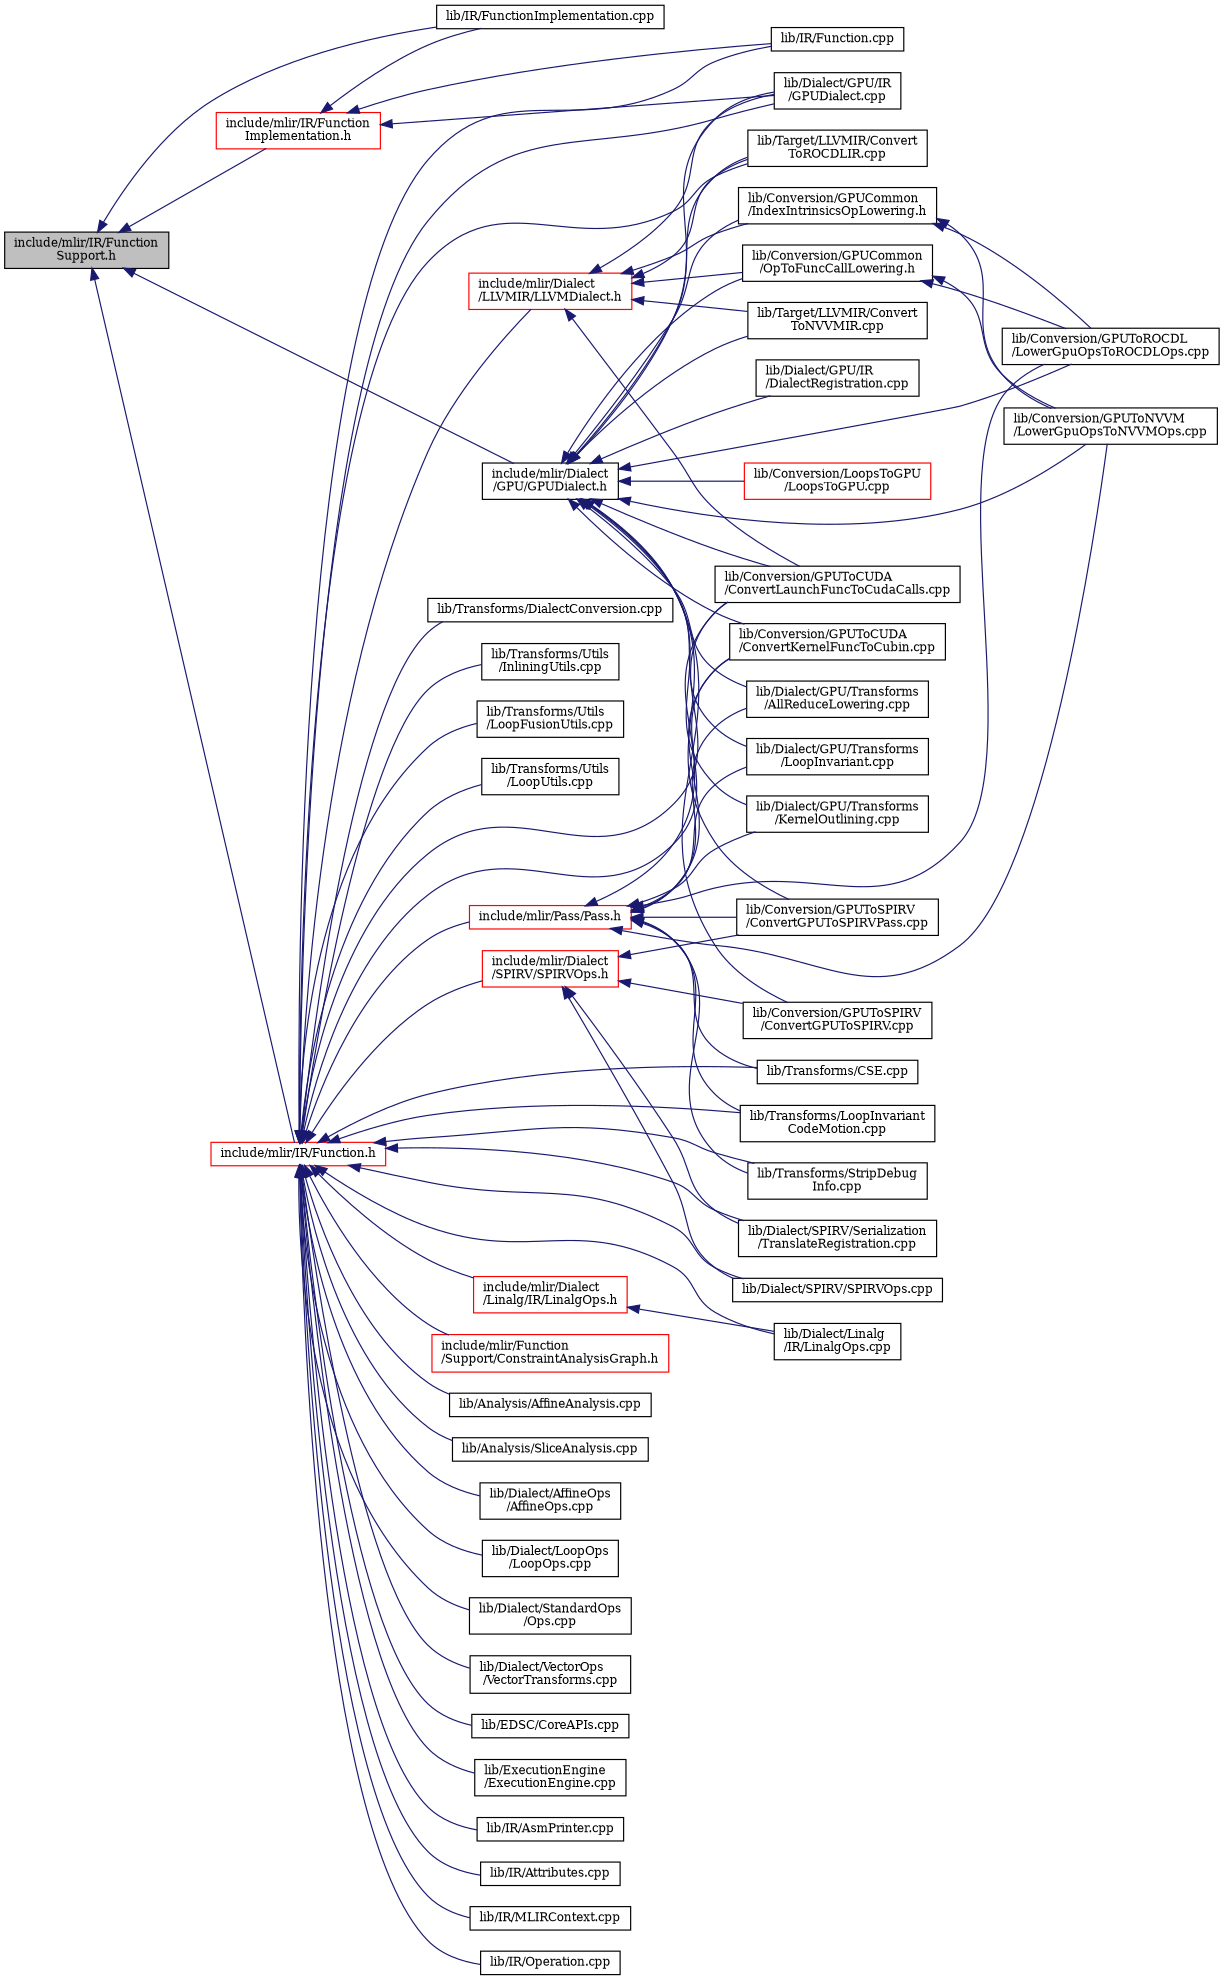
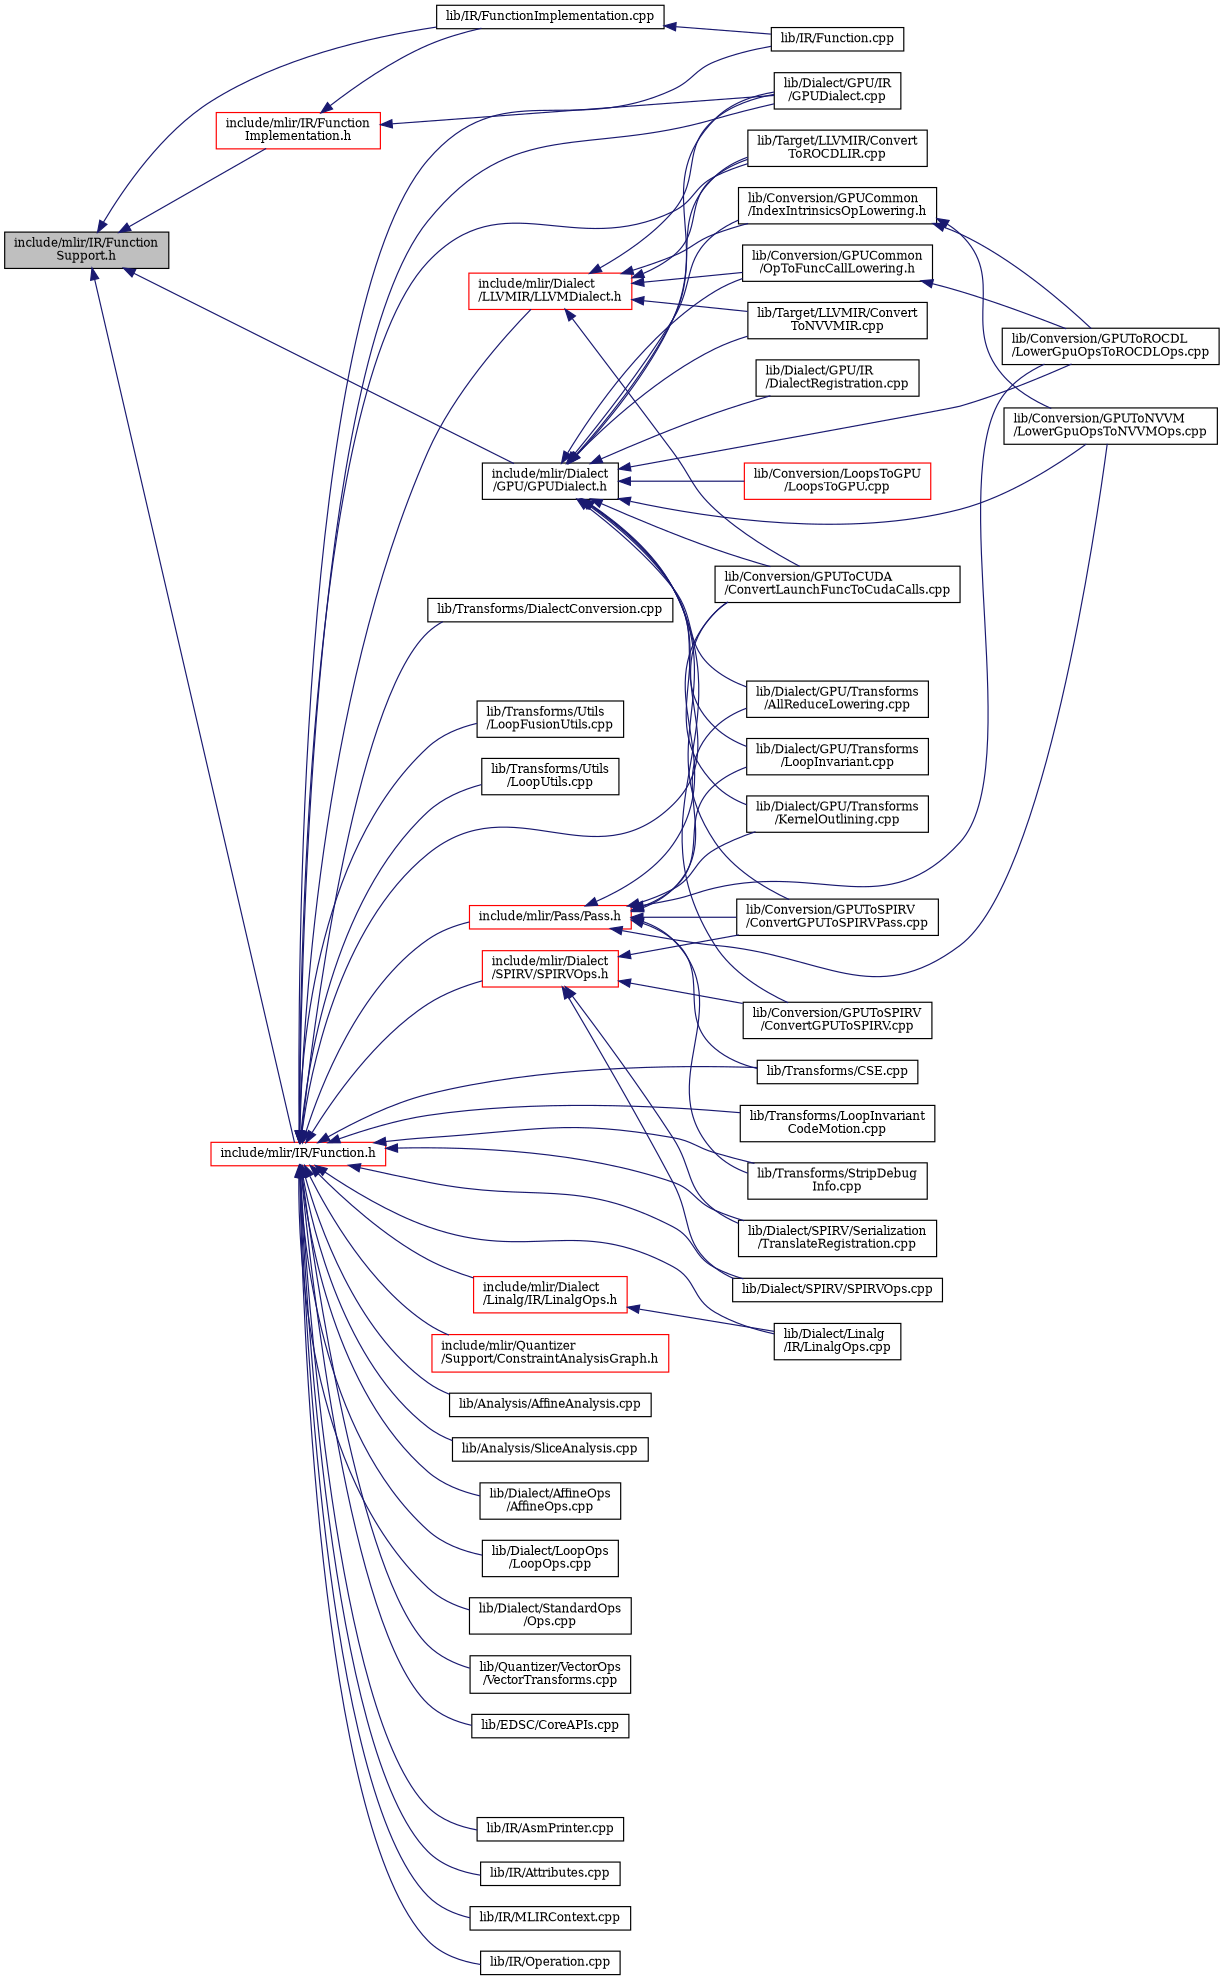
edge "lib/IR/Function.cpp" -> "include/mlir/IR/Function Implementation.h": now "lib/IR/Function.cpp" -> "lib/IR/FunctionImplementation.cpp"
edge "lib/Conversion/GPUToNVVM /LowerGpuOpsToNVVMOps.cpp" -> "lib/Conversion/GPUCommon /OpToFuncCallLowering.h": removed
node "lib/Conversion/GPUToCUDA /ConvertKernelFuncToCubin.cpp": removed
node "lib/Transforms/Utils /InliningUtils.cpp": removed
edge "lib/Transforms/LoopInvariant CodeMotion.cpp" -> "include/mlir/Pass/Pass.h": removed
node "include/mlir/Function /Support/ConstraintAnalysisGraph.h": label "include/mlir/Function /Support/ConstraintAnalysisGraph.h" -> "include/mlir/Quantizer /Support/ConstraintAnalysisGraph.h"
node "lib/Dialect/VectorOps /VectorTransforms.cpp": label "lib/Dialect/VectorOps /VectorTransforms.cpp" -> "lib/Quantizer/VectorOps /VectorTransforms.cpp"
node "lib/ExecutionEngine /ExecutionEngine.cpp": removed
